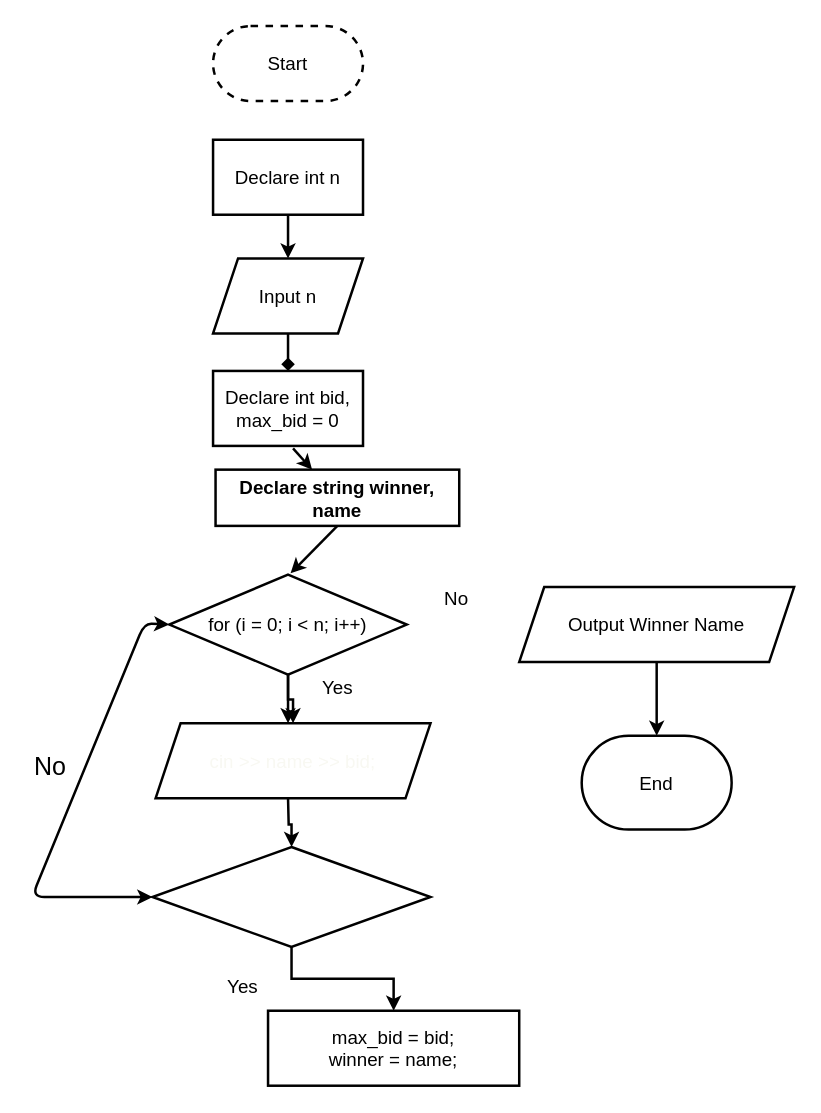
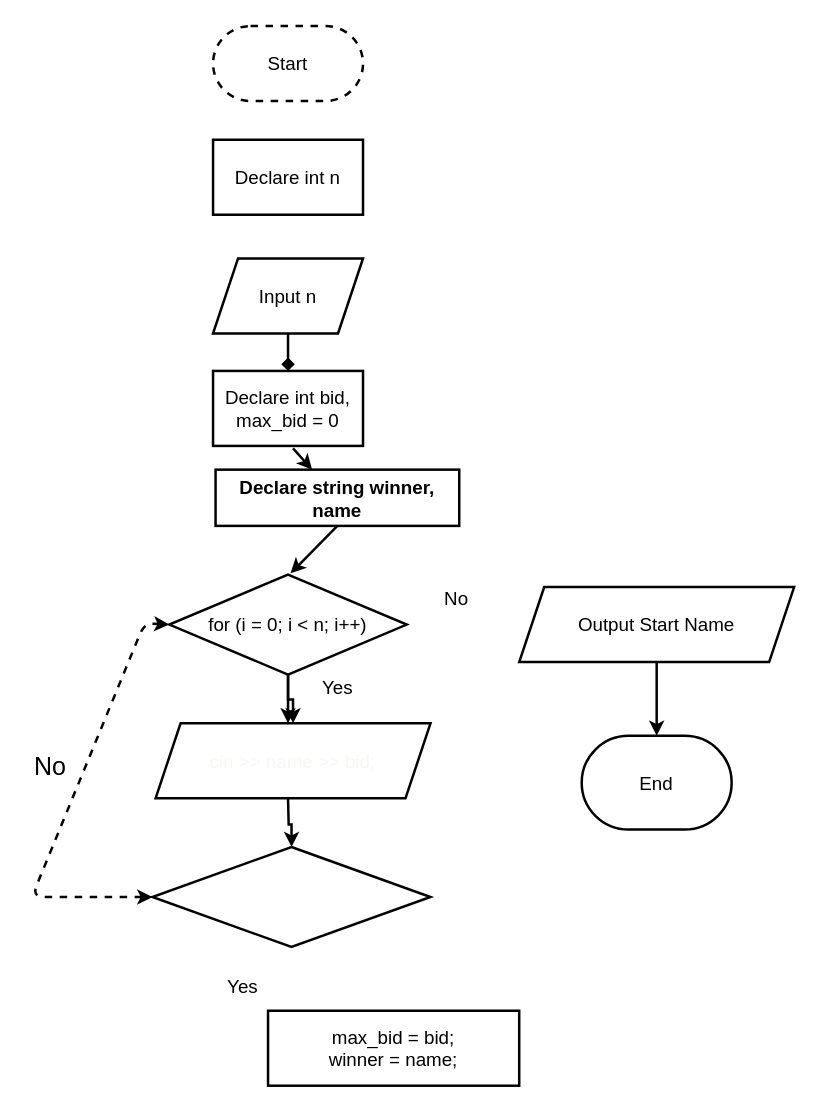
edge "Declare int n" -> "Input n": removed
node "Output Winner Name": label "Output Winner Name" -> "Output Start Name"
edge "for (i = 0; i < n; i++)" -- "if (bid > max_bid)": style solid -> dashed
edge "if (bid > max_bid)" -> "max_bid = bid;winner = name;": removed
